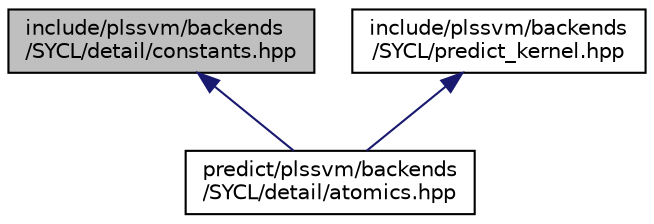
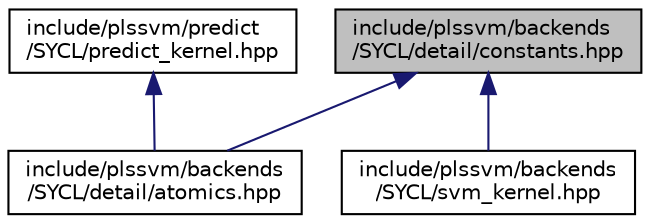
node "include/plssvm/backends /SYCL/predict_kernel.hpp": label "include/plssvm/backends /SYCL/predict_kernel.hpp" -> "include/plssvm/predict /SYCL/predict_kernel.hpp"
node "predict/plssvm/backends /SYCL/detail/atomics.hpp": label "predict/plssvm/backends /SYCL/detail/atomics.hpp" -> "include/plssvm/backends /SYCL/detail/atomics.hpp"
node "include/plssvm/backends /SYCL/svm_kernel.hpp": added
